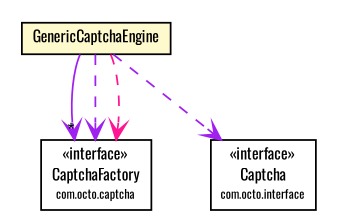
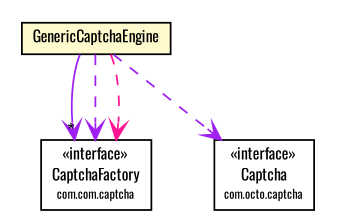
node "CaptchaFactory": text "com.octo.captcha" -> "com.com.captcha"
node "Captcha": text "com.octo.interface" -> "com.octo.captcha"
